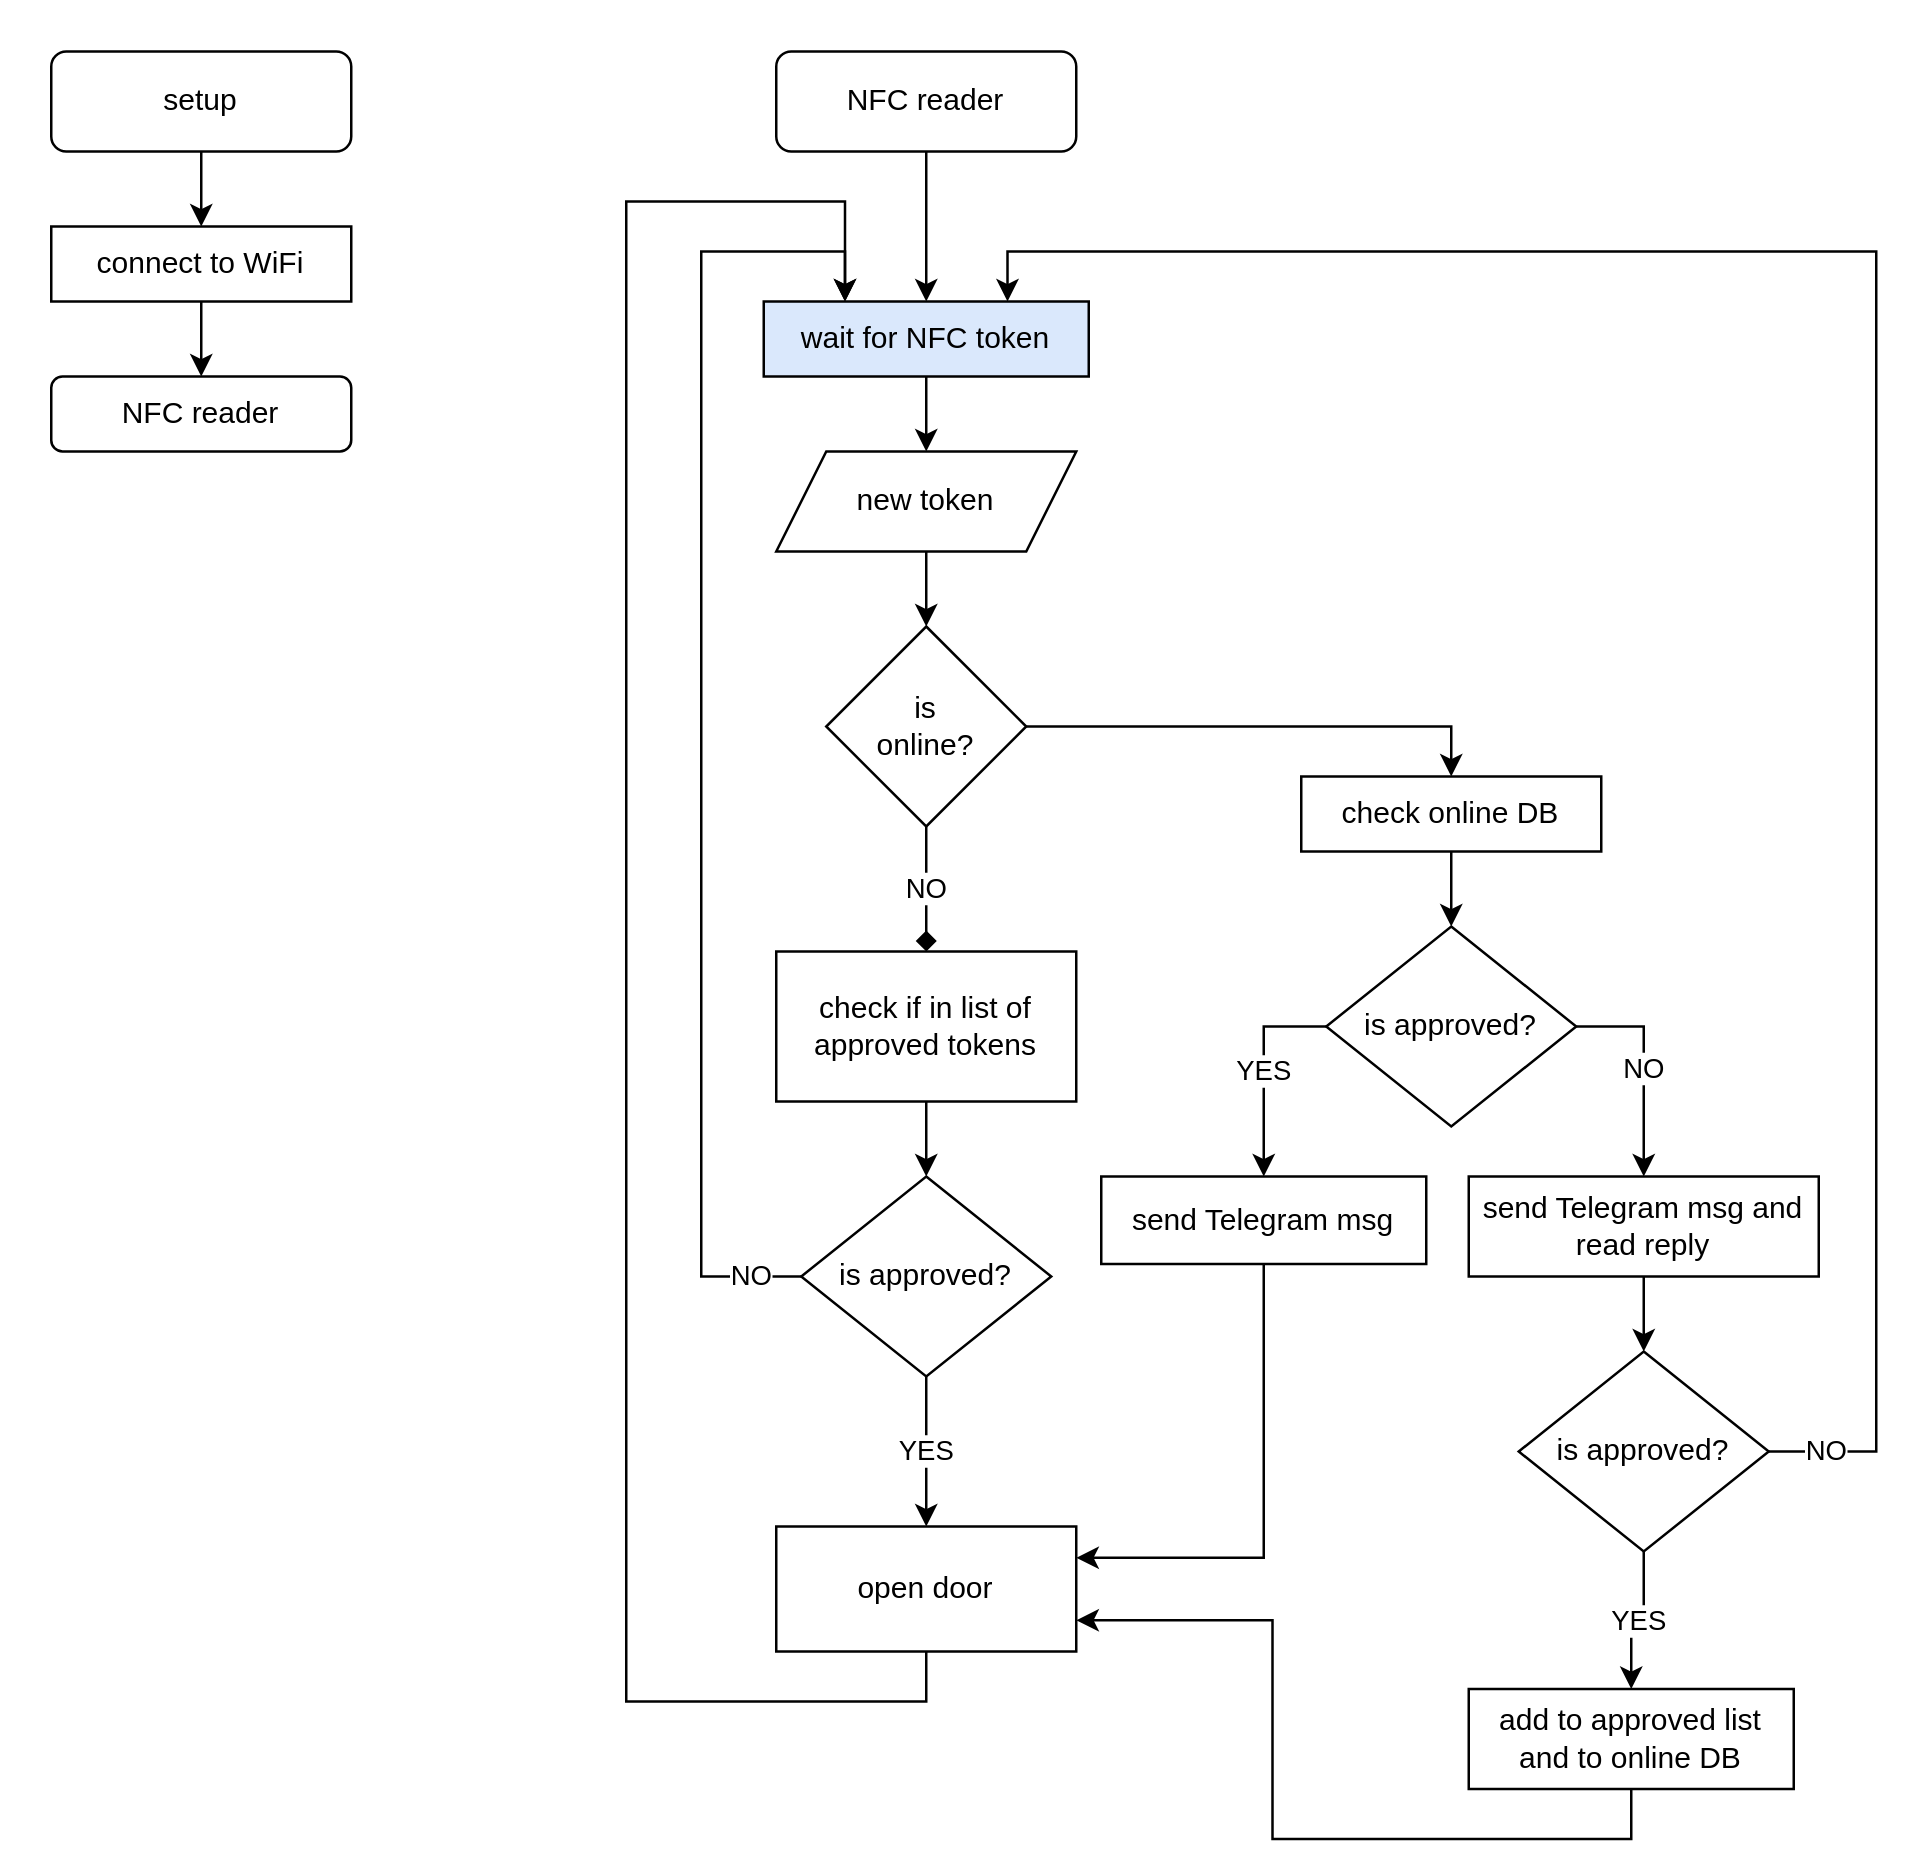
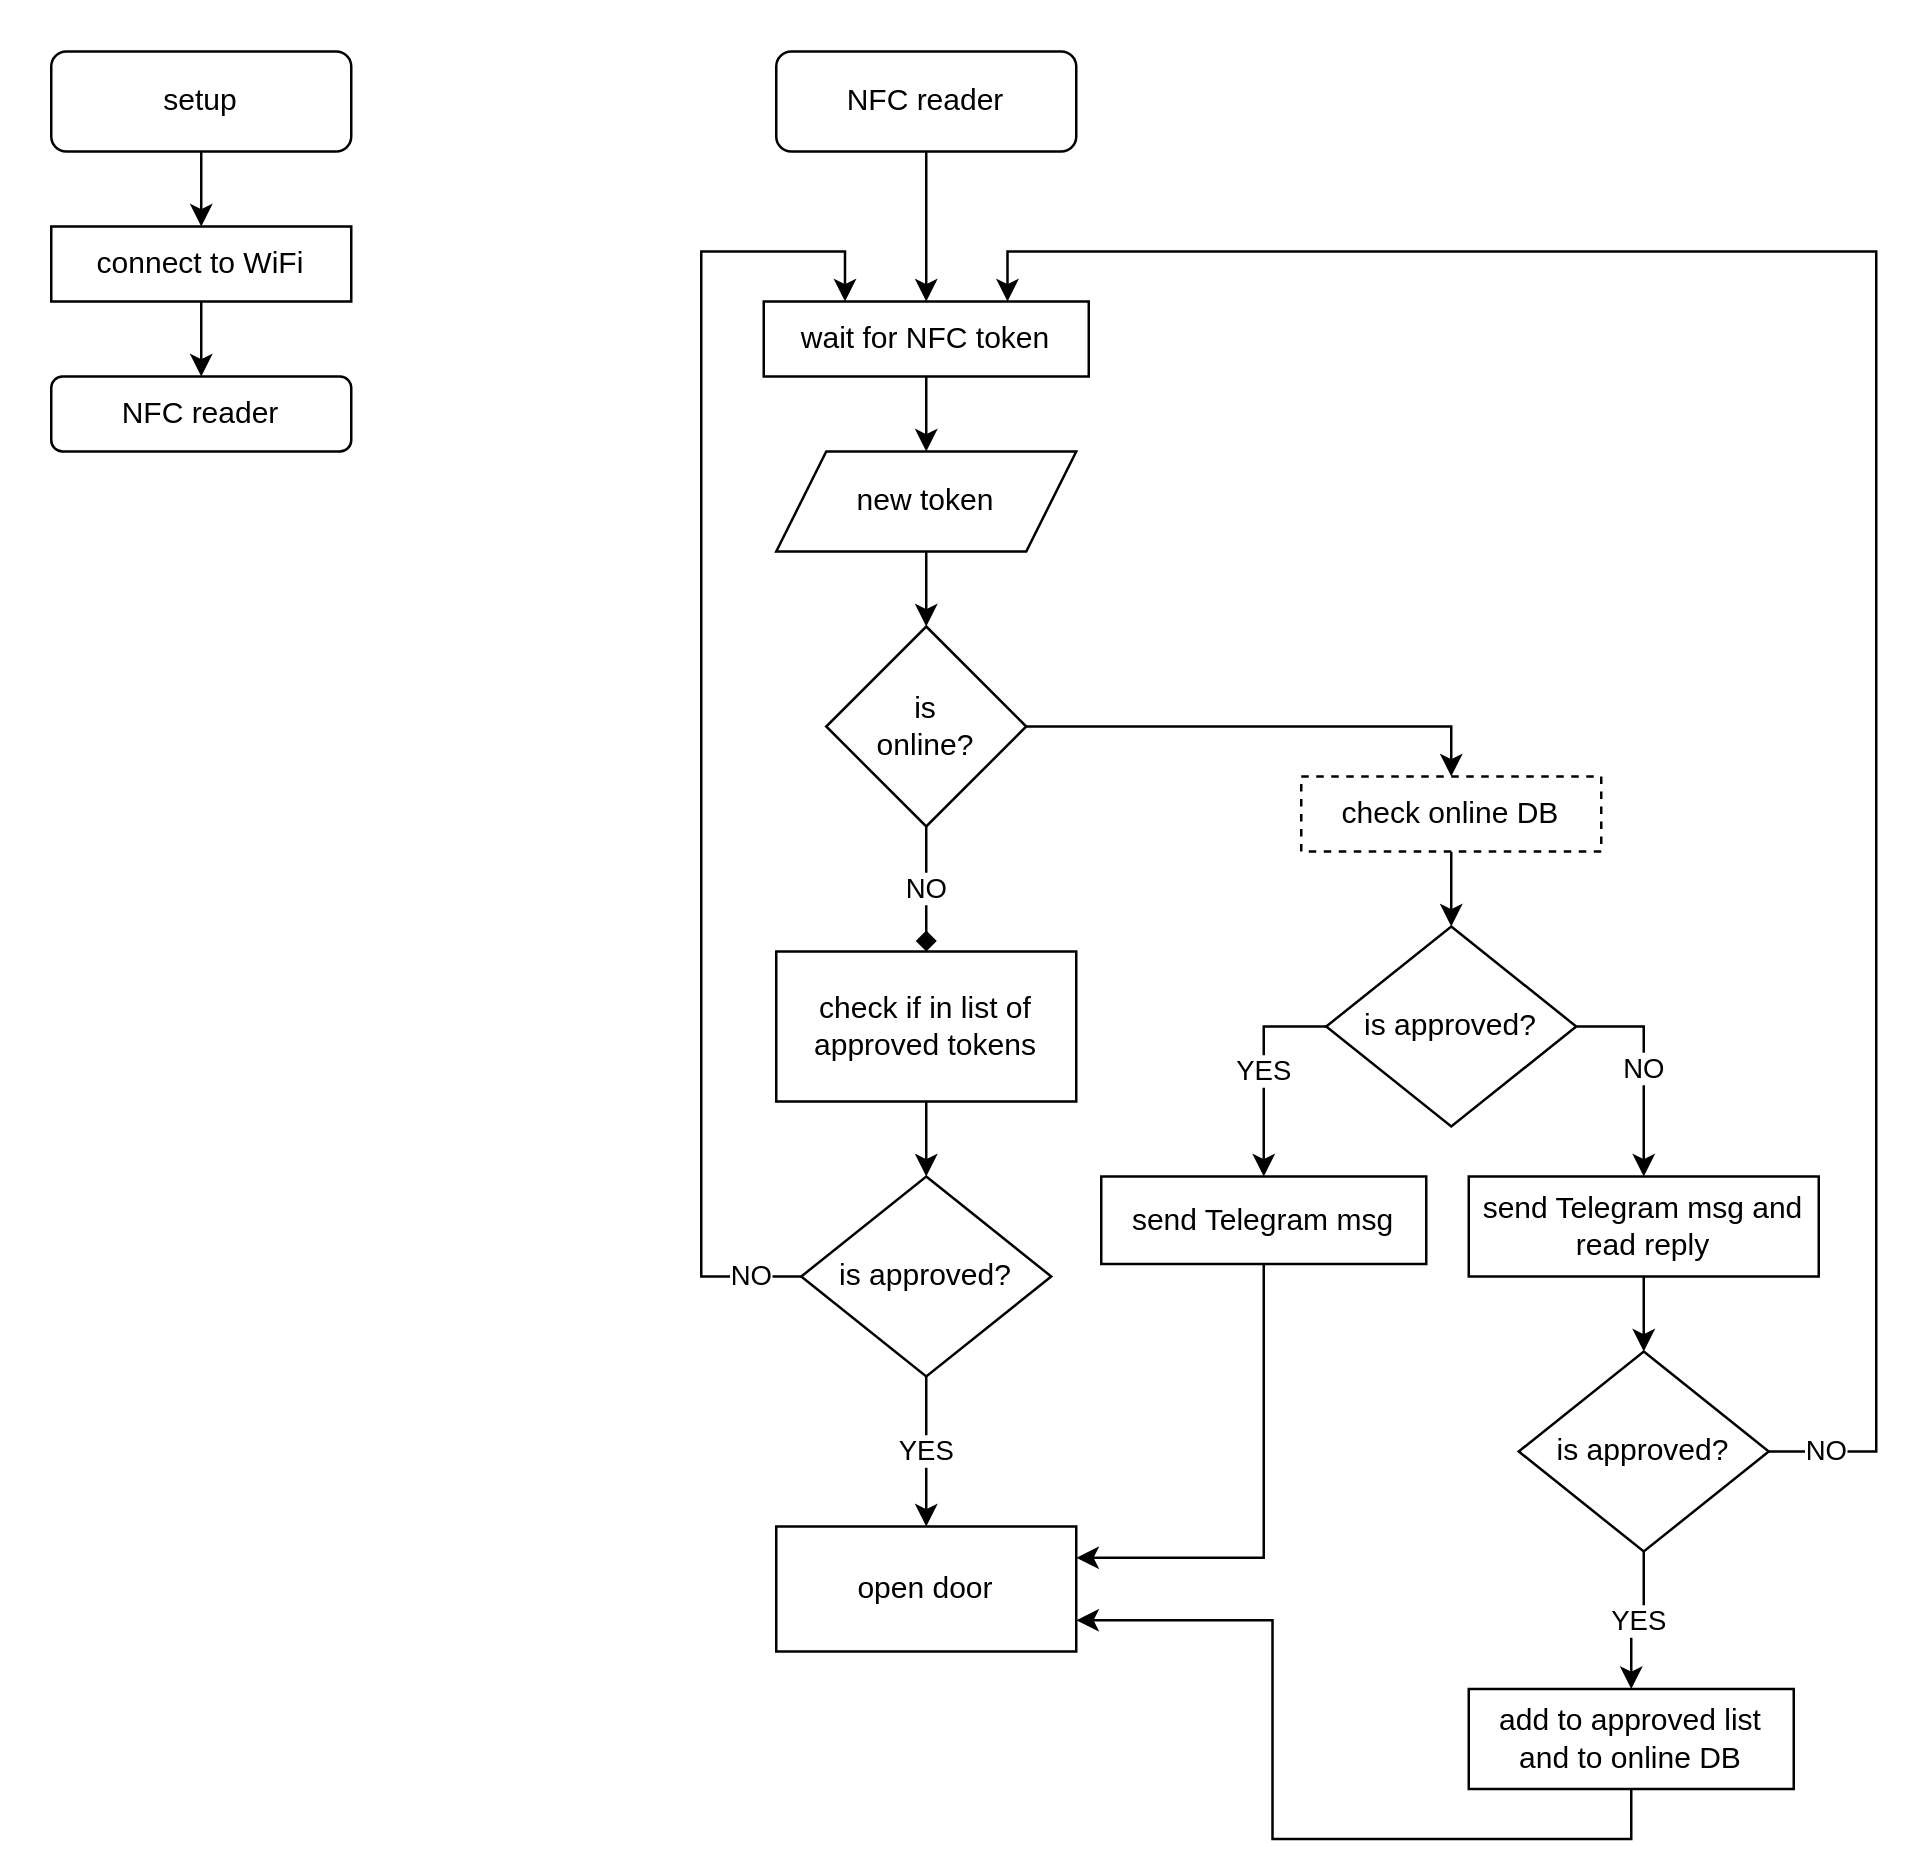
node "wait for NFC token": fillcolor #dae8fc -> #ffffff
node "check online DB": style solid -> dashed
edge "open door" -> "wait for NFC token": removed
